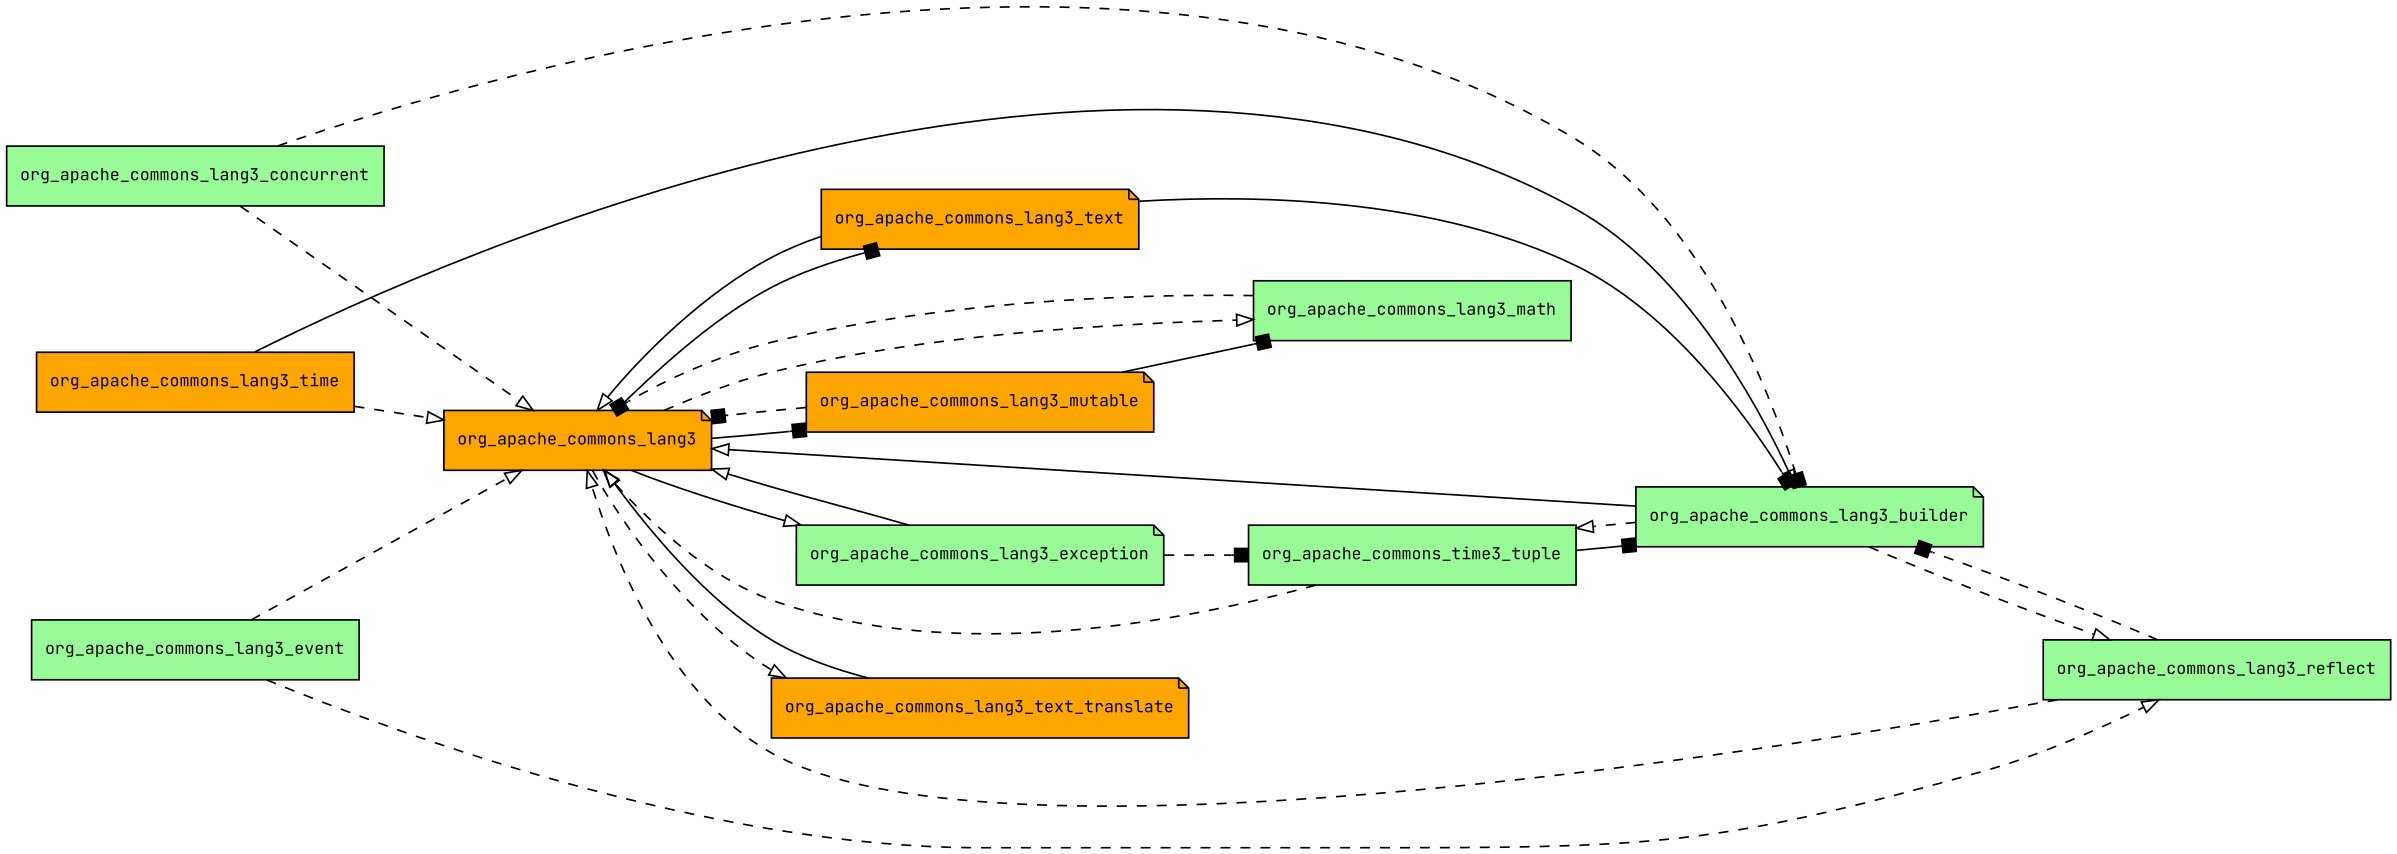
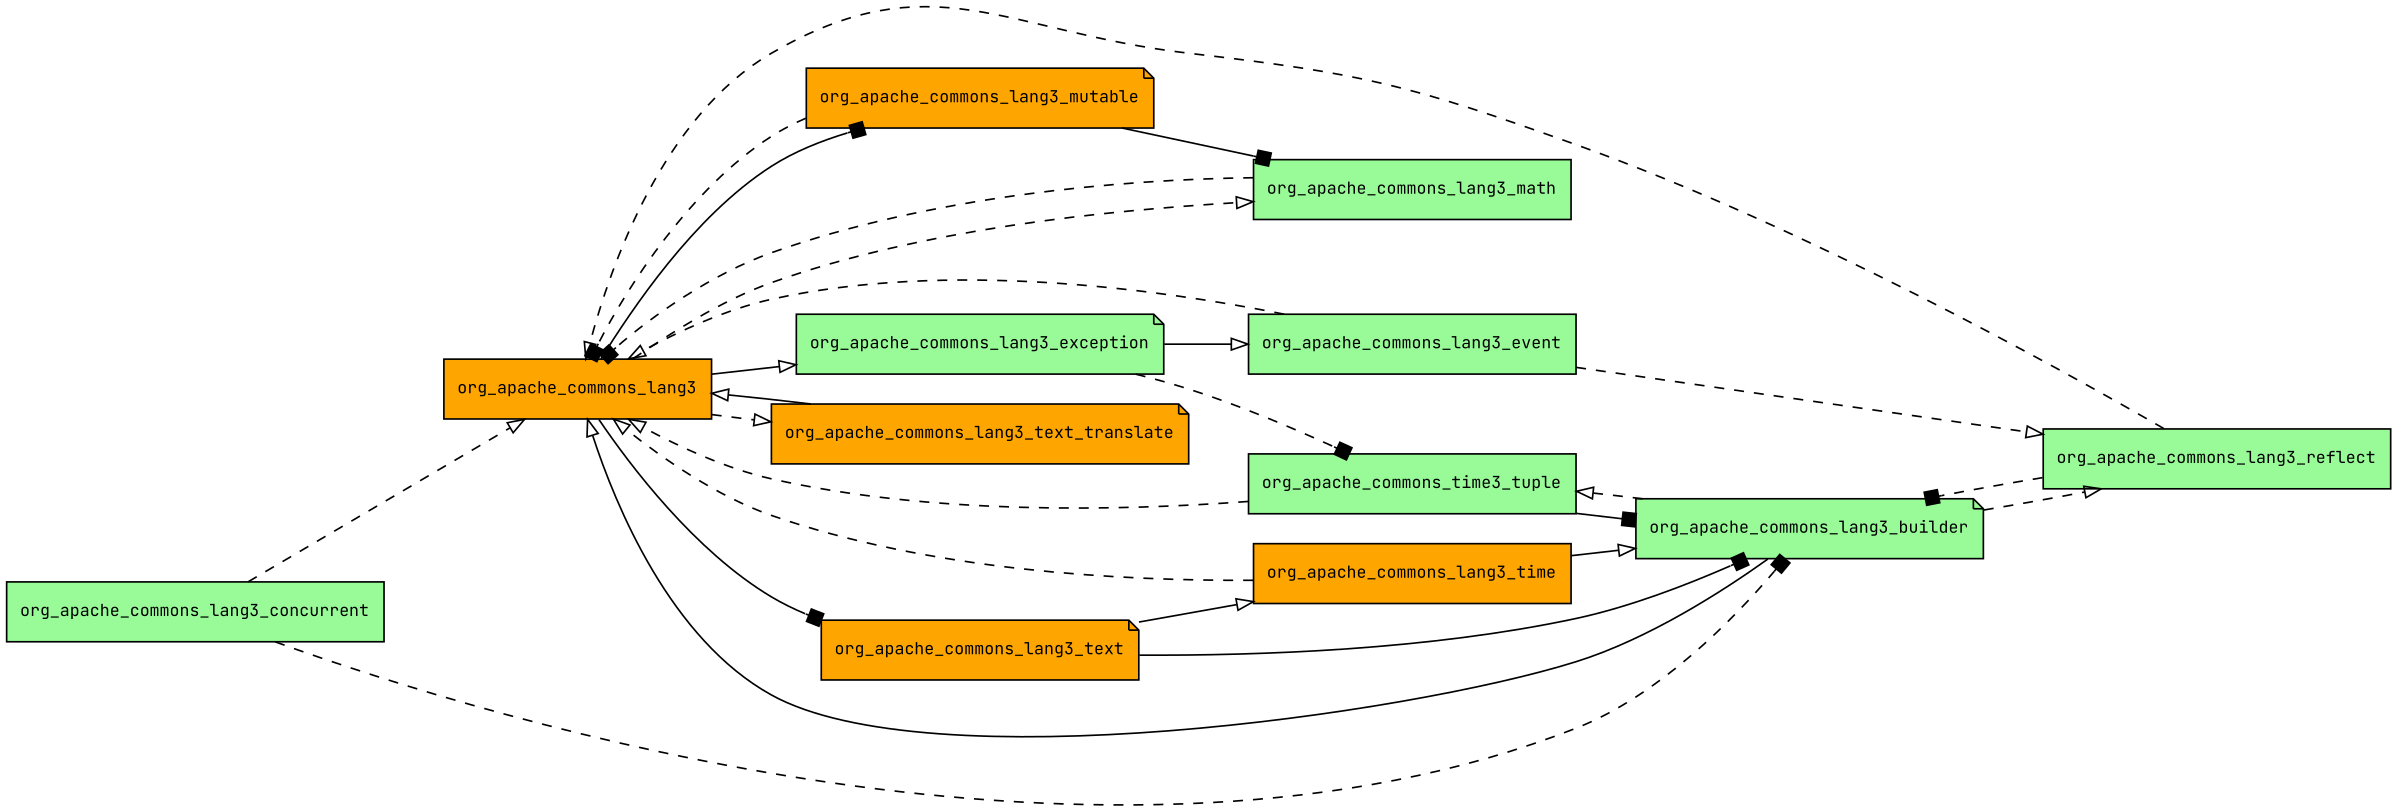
edge "org_apache_commons_lang3_text" -> "org_apache_commons_lang3": now "org_apache_commons_lang3_text" -> "org_apache_commons_lang3_time"
node "org_apache_commons_lang3": shape note -> box
edge "org_apache_commons_lang3_exception" -> "org_apache_commons_lang3": now "org_apache_commons_lang3_exception" -> "org_apache_commons_lang3_event"
